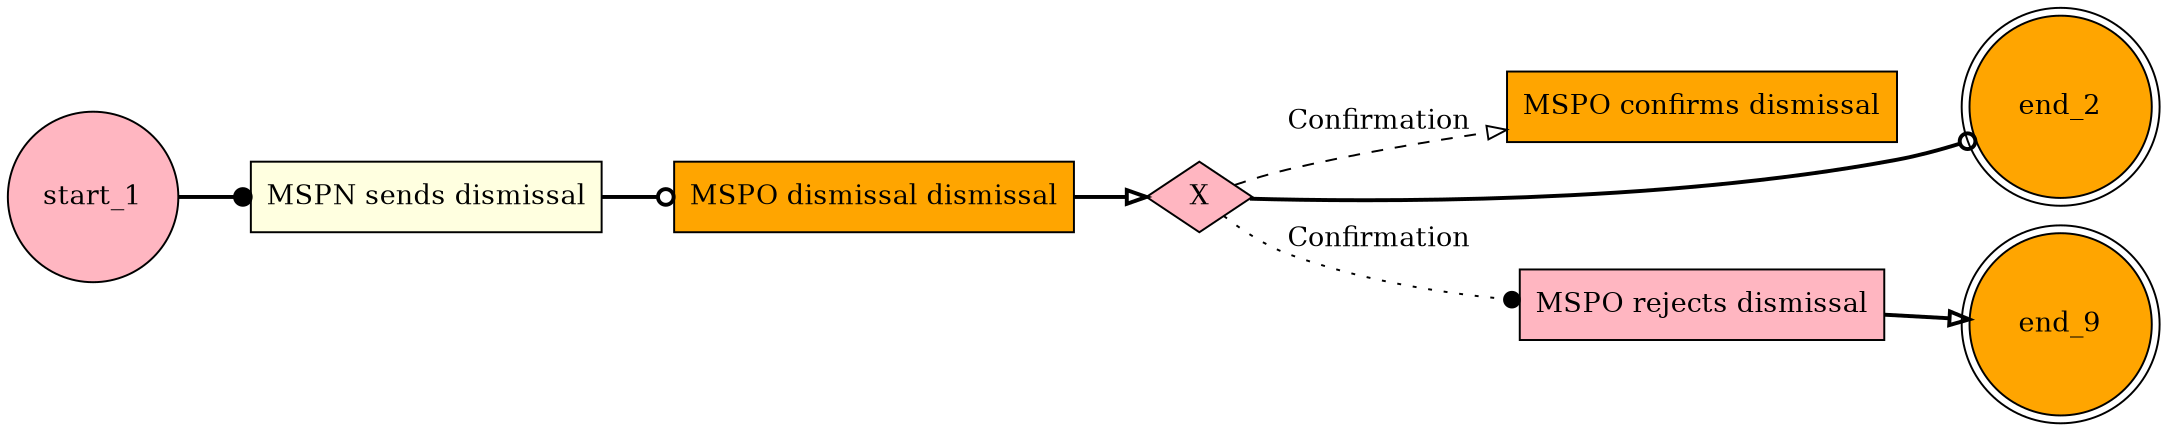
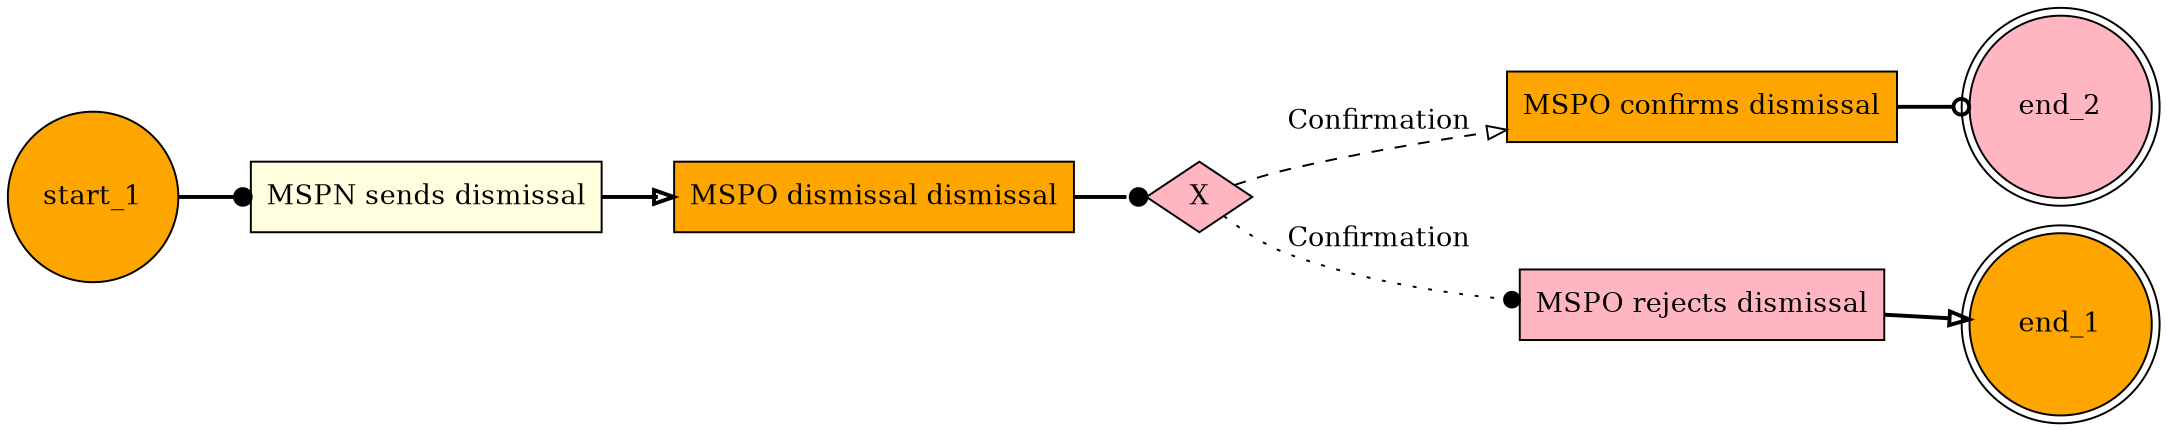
node "end_2": fillcolor orange -> lightpink
edge "X" -> "end_2": now "MSPO confirms dismissal" -> "end_2"
node "start_1": fillcolor lightpink -> orange
edge "MSPN sends dismissal" -> "MSPO dismissal dismissal": arrowhead odot -> onormal
edge "MSPO dismissal dismissal" -> "X": arrowhead onormal -> dot
node "end_9": label "end_9" -> "end_1"
